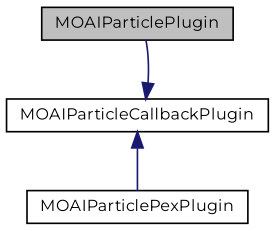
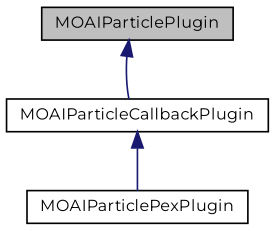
edge "MOAIParticlePlugin" -> "MOAIParticleCallbackPlugin": reversed
